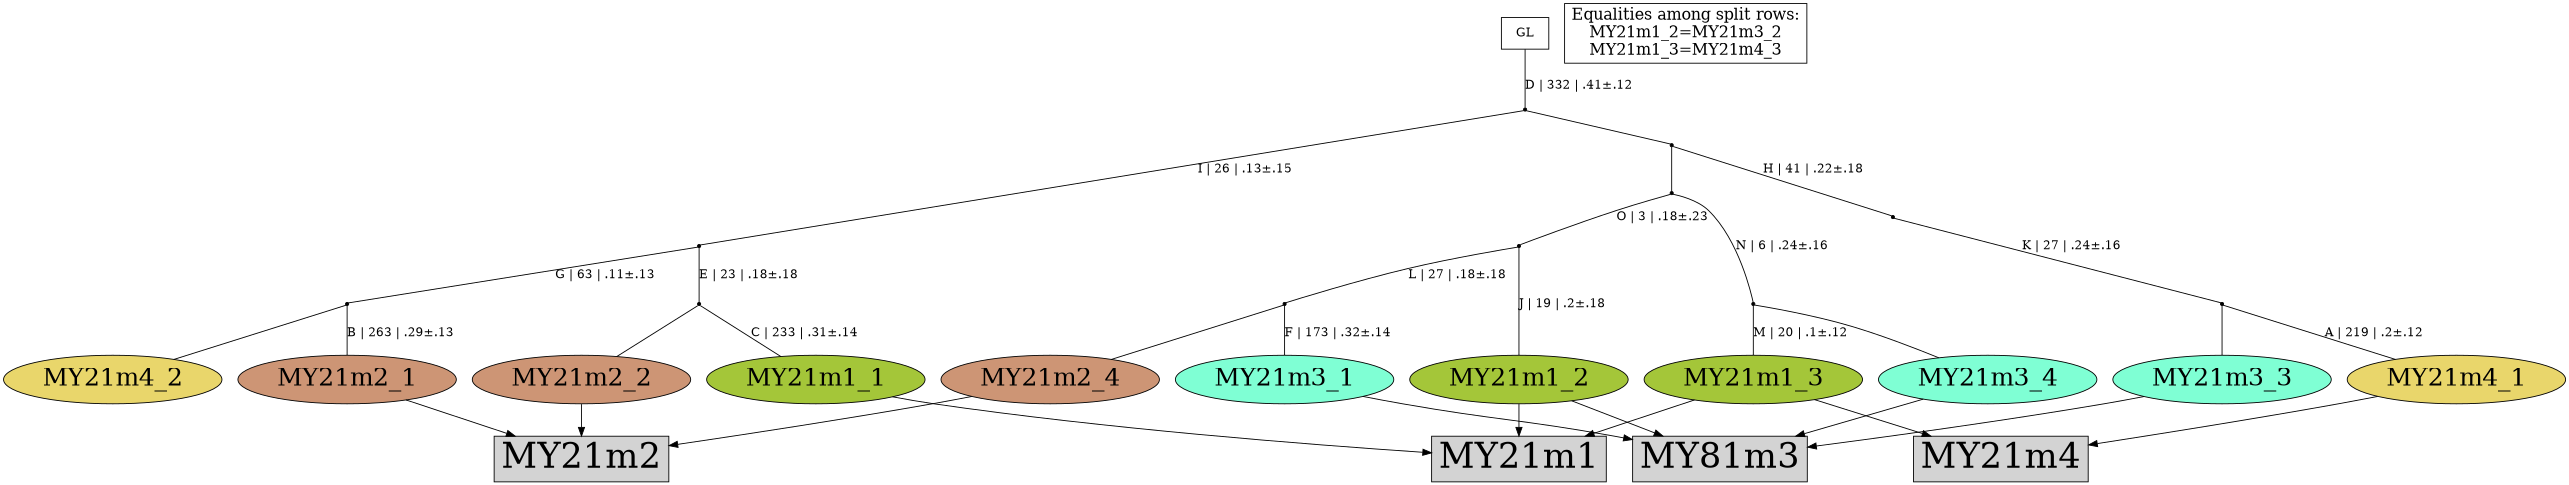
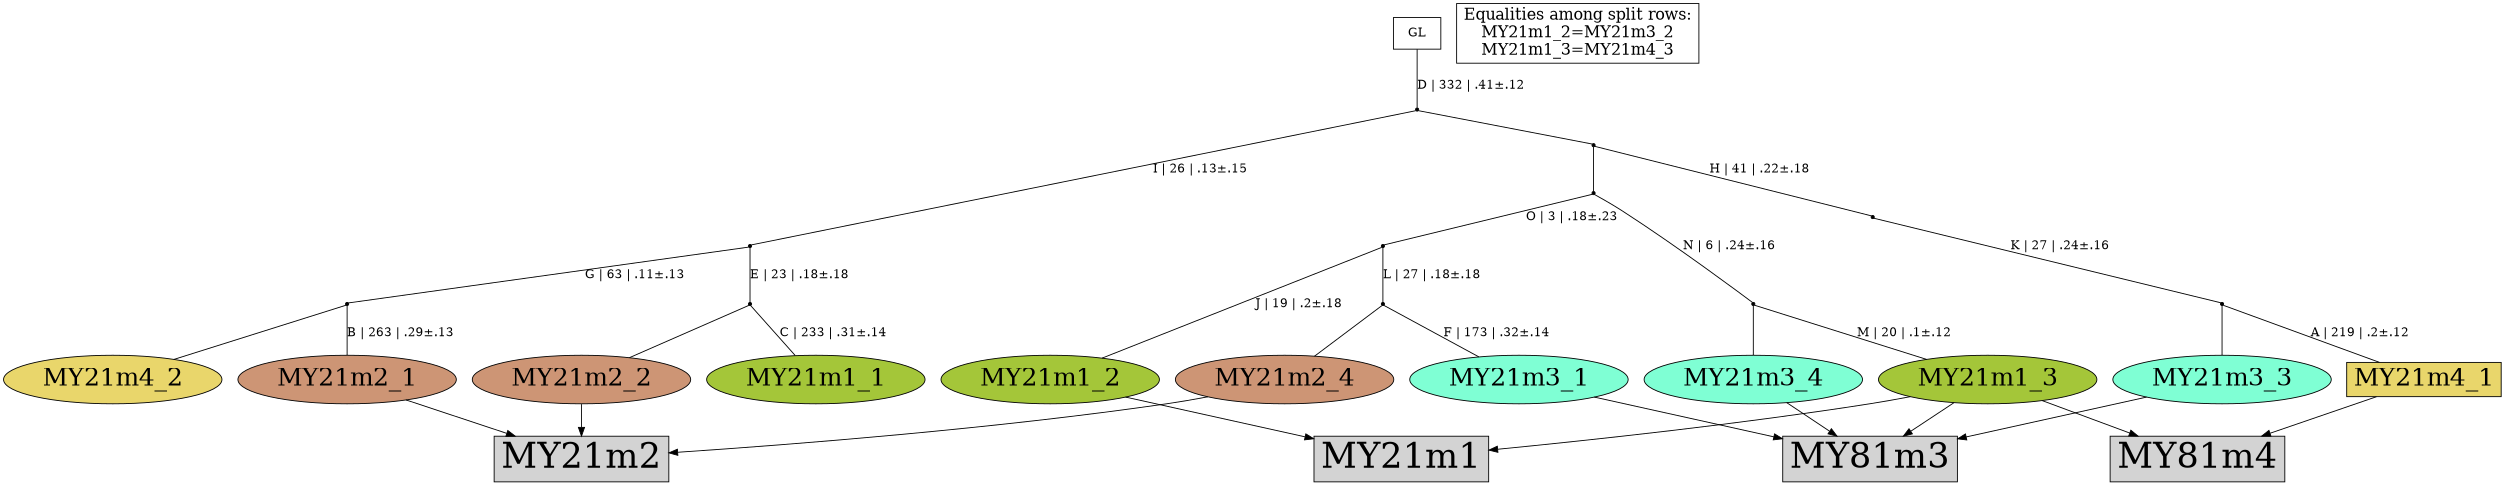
node "MY21m4_1": shape ellipse -> box
edge "MY21m1_2" -> "MY81m3": now "MY21m1_3" -> "MY81m3"
edge "MY21m1_1" -> "MY21m1": removed
node "MY21m4": label "MY21m4" -> "MY81m4"
